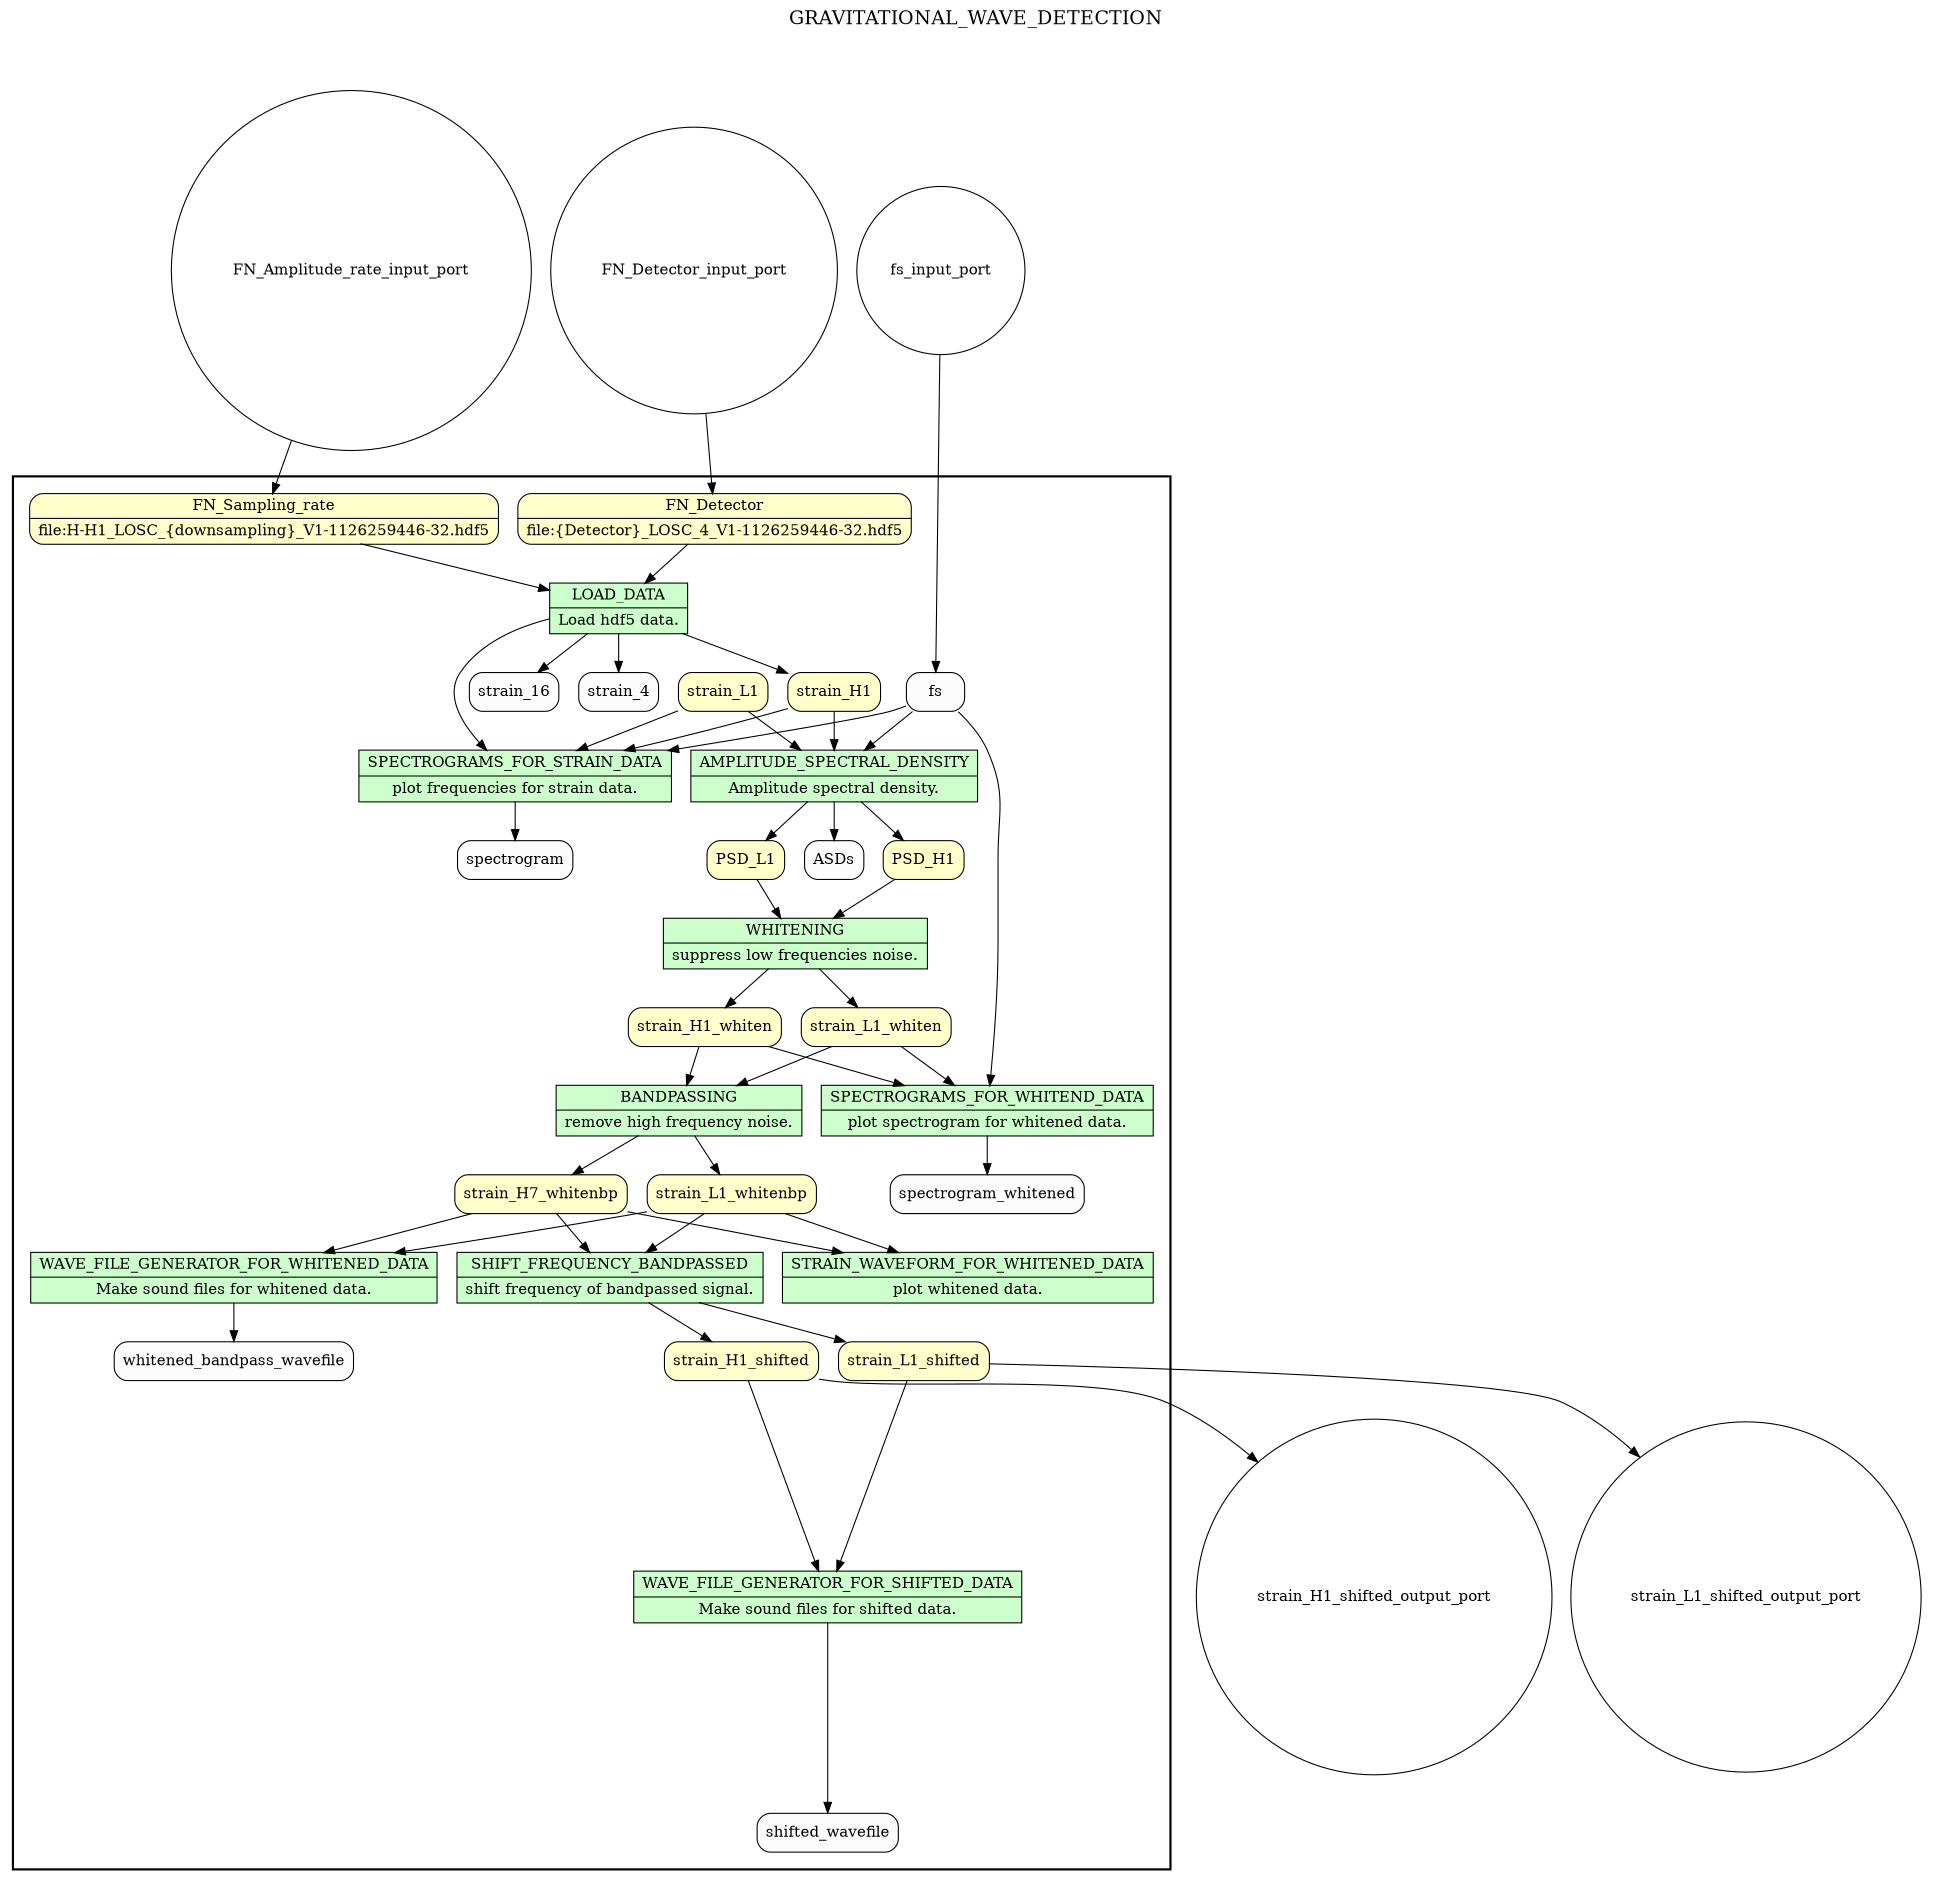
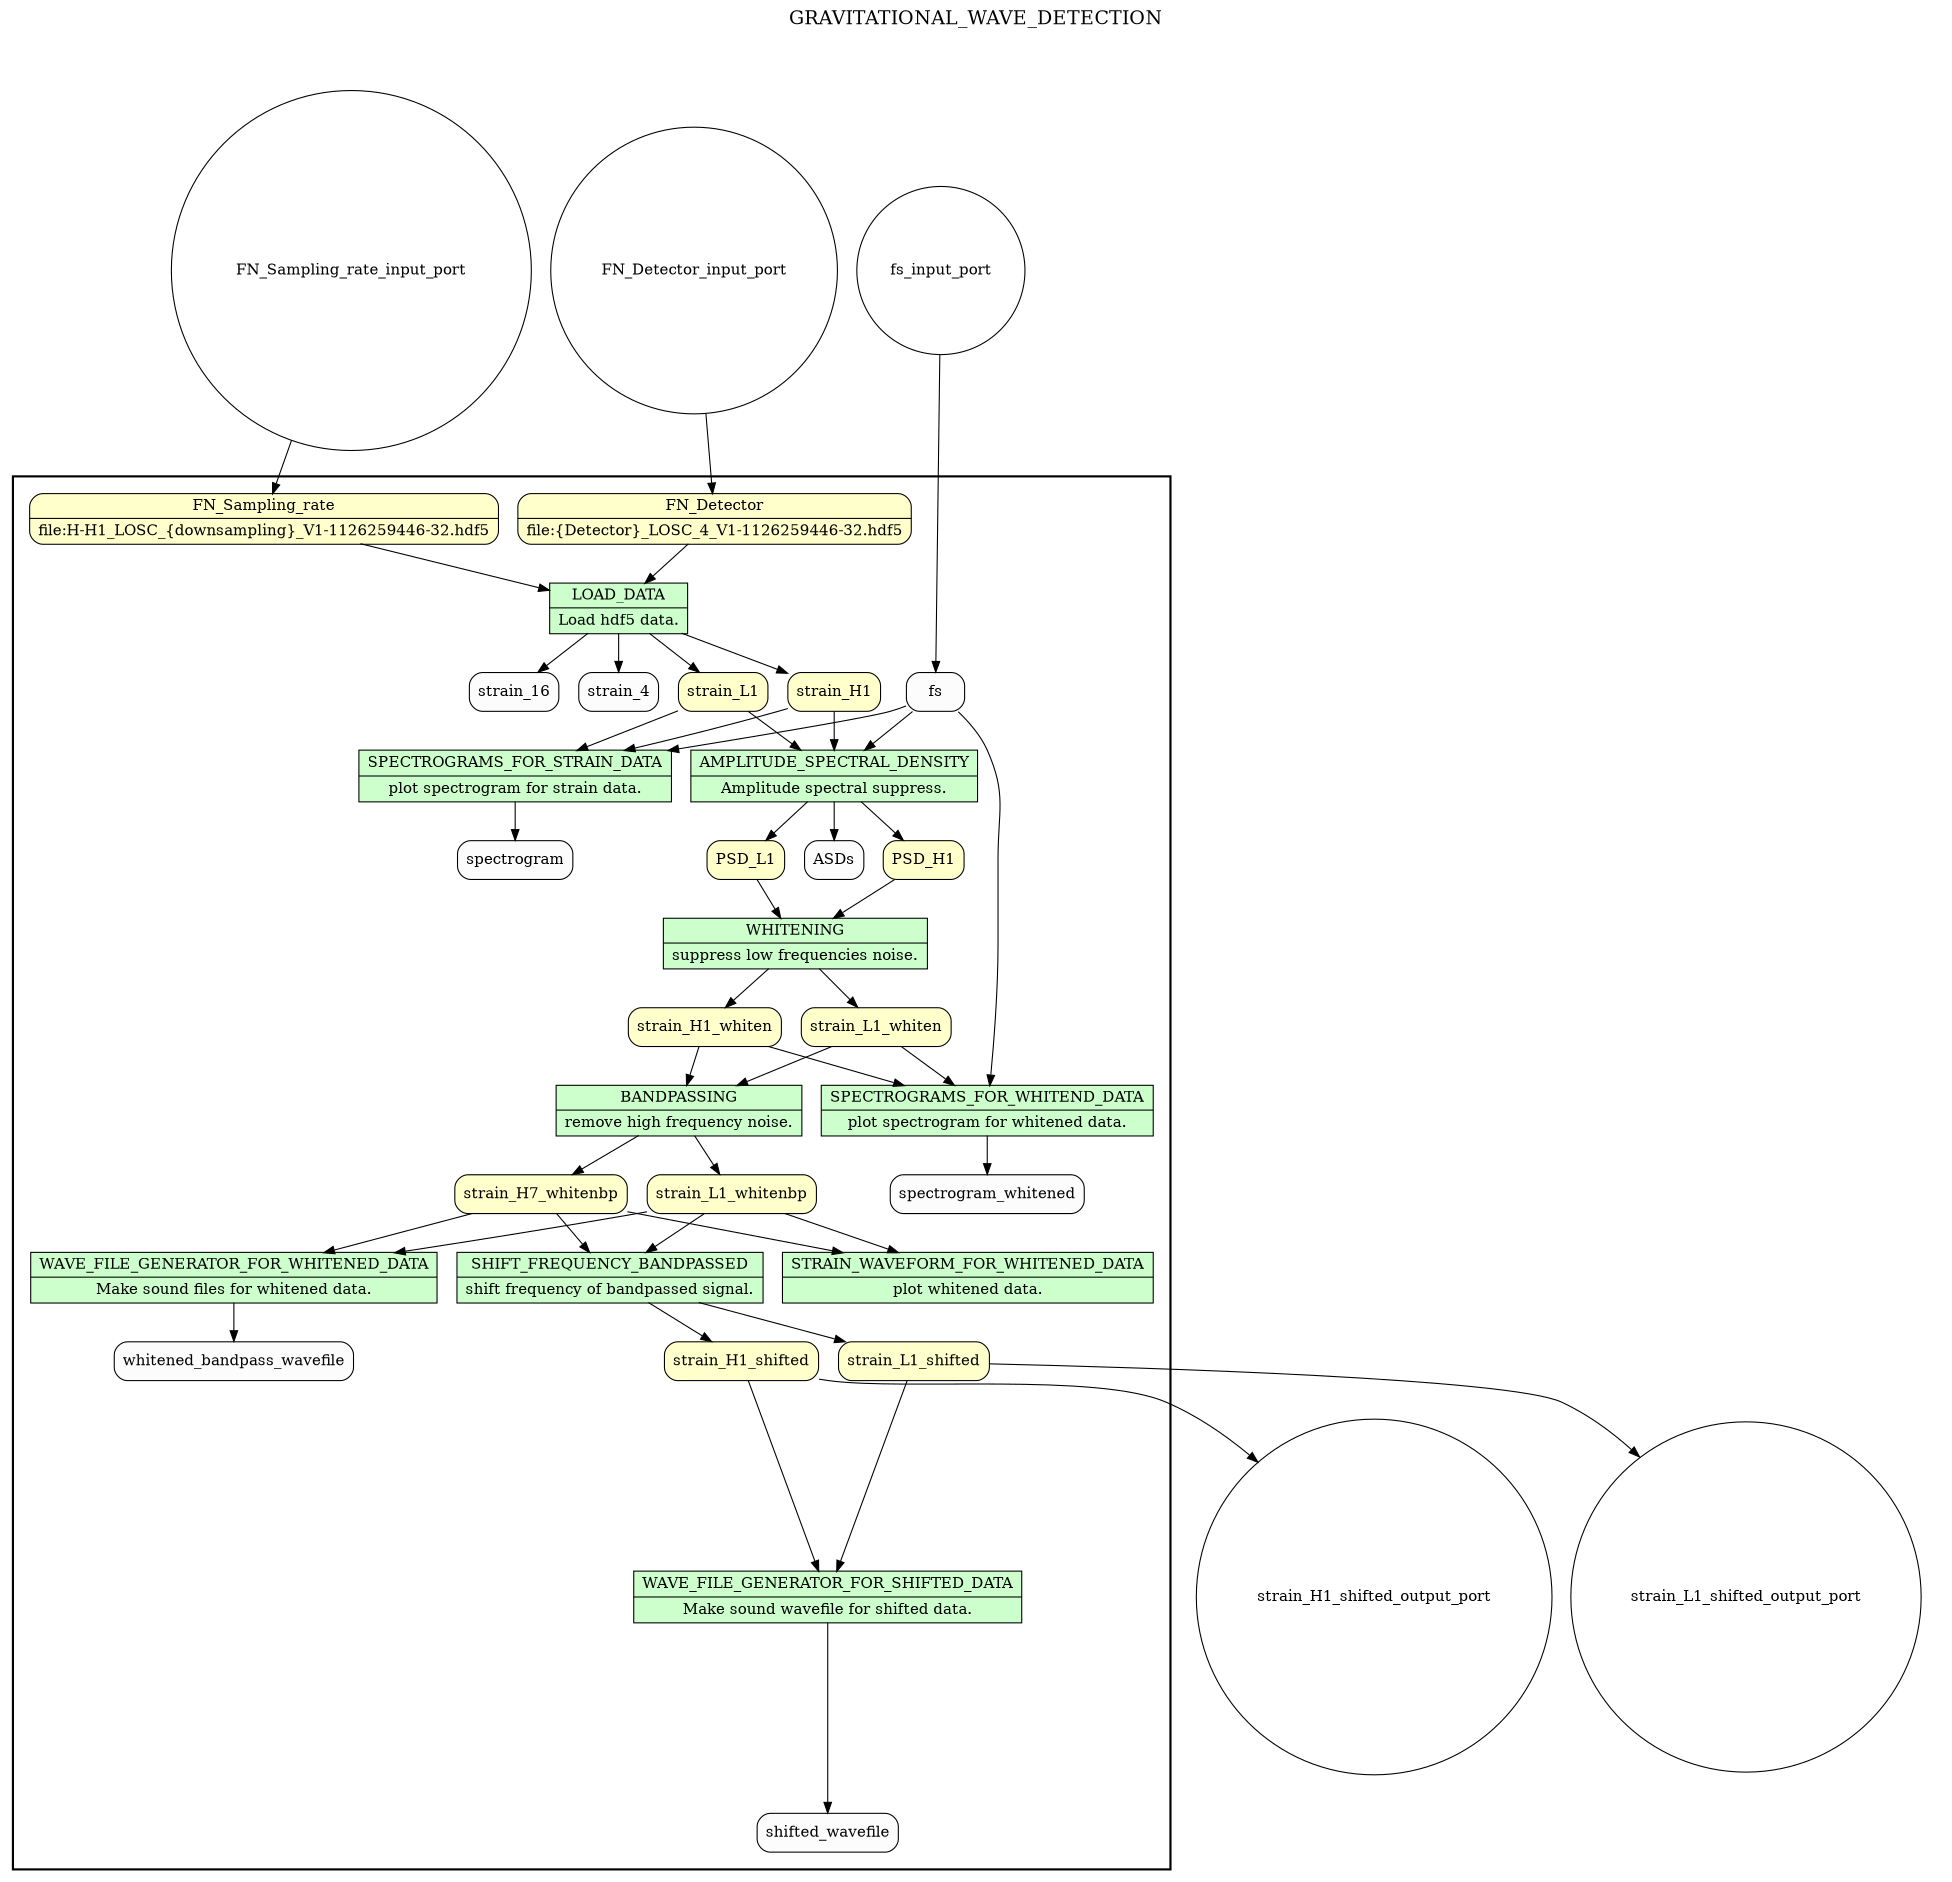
node "FN_Amplitude_rate_input_port": label "FN_Amplitude_rate_input_port" -> "FN_Sampling_rate_input_port"
edge "LOAD_DATA" -> "SPECTROGRAMS_FOR_STRAIN_DATA": now "LOAD_DATA" -> "strain_L1"
node "SPECTROGRAMS_FOR_STRAIN_DATA": text "plot frequencies for strain data." -> "plot spectrogram for strain data."
node "AMPLITUDE_SPECTRAL_DENSITY": text "Amplitude spectral density." -> "Amplitude spectral suppress."
node "WAVE_FILE_GENERATOR_FOR_SHIFTED_DATA": text "Make sound files for shifted data." -> "Make sound wavefile for shifted data."
